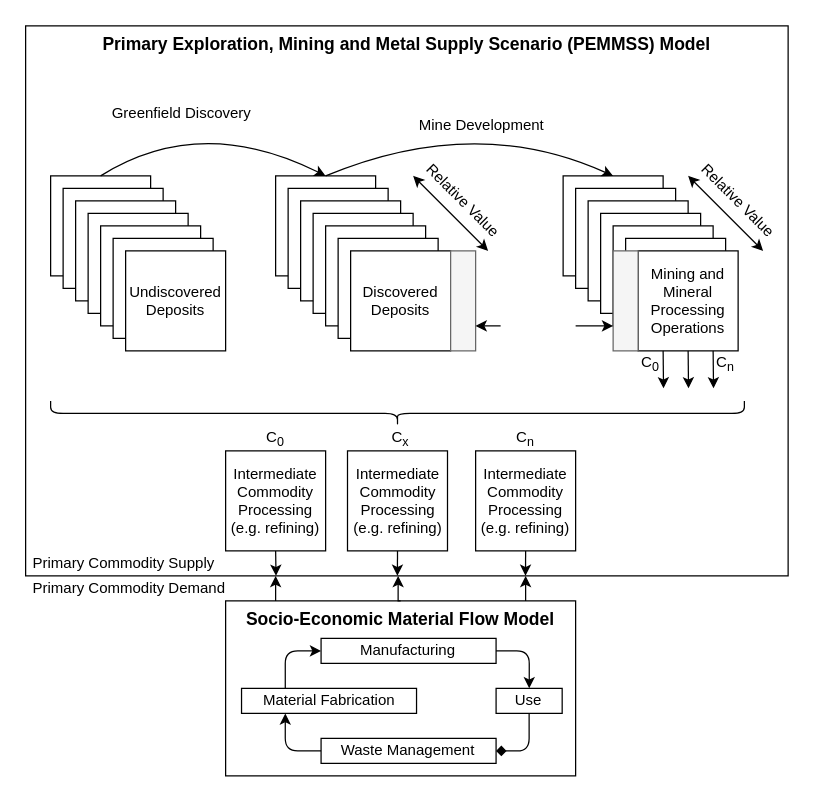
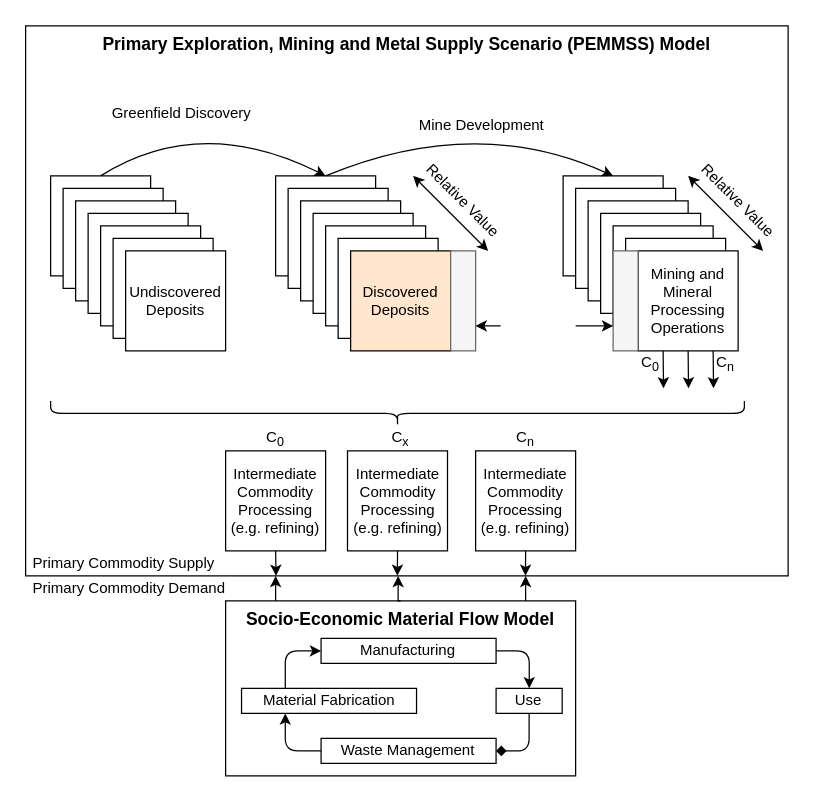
node "Discovered Deposits": fillcolor #ffffff -> #ffe6cc
